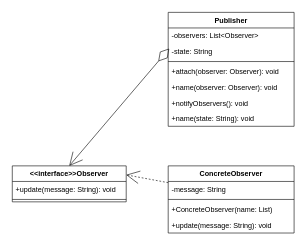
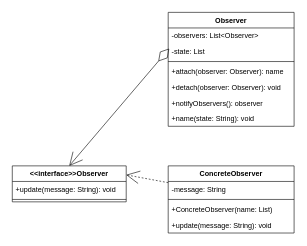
node "Publisher": label "Publisher" -> "Observer"
node "-state: String": label "-state: String" -> "-state: List"
node "+attach(observer: Observer): void": label "+attach(observer: Observer): void" -> "+attach(observer: Observer): name"
node "+name(observer: Observer): void": label "+name(observer: Observer): void" -> "+detach(observer: Observer): void"
node "+notifyObservers(): void": label "+notifyObservers(): void" -> "+notifyObservers(): observer"
